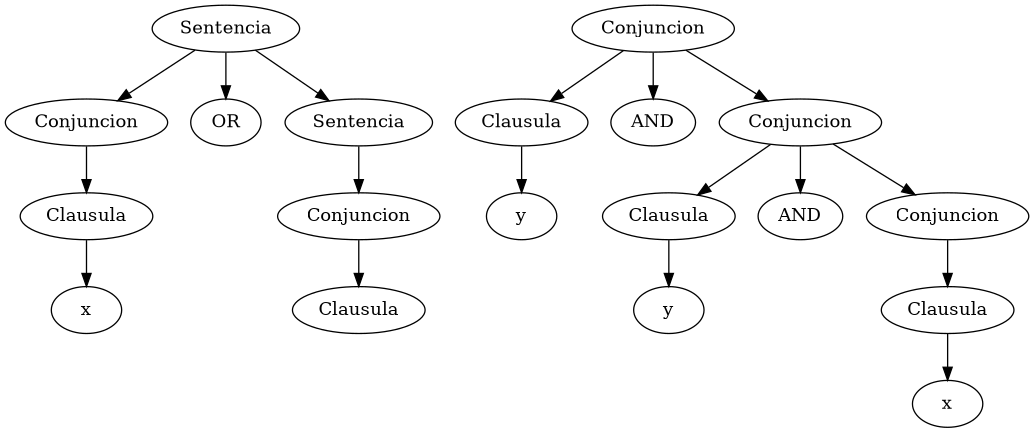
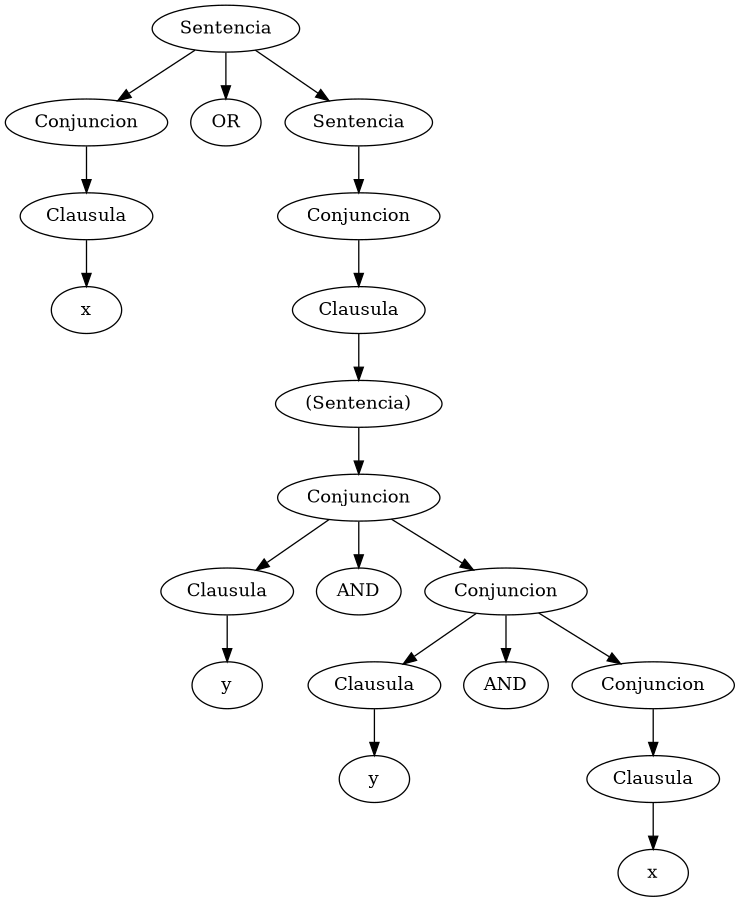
node "(Sentencia)": added
